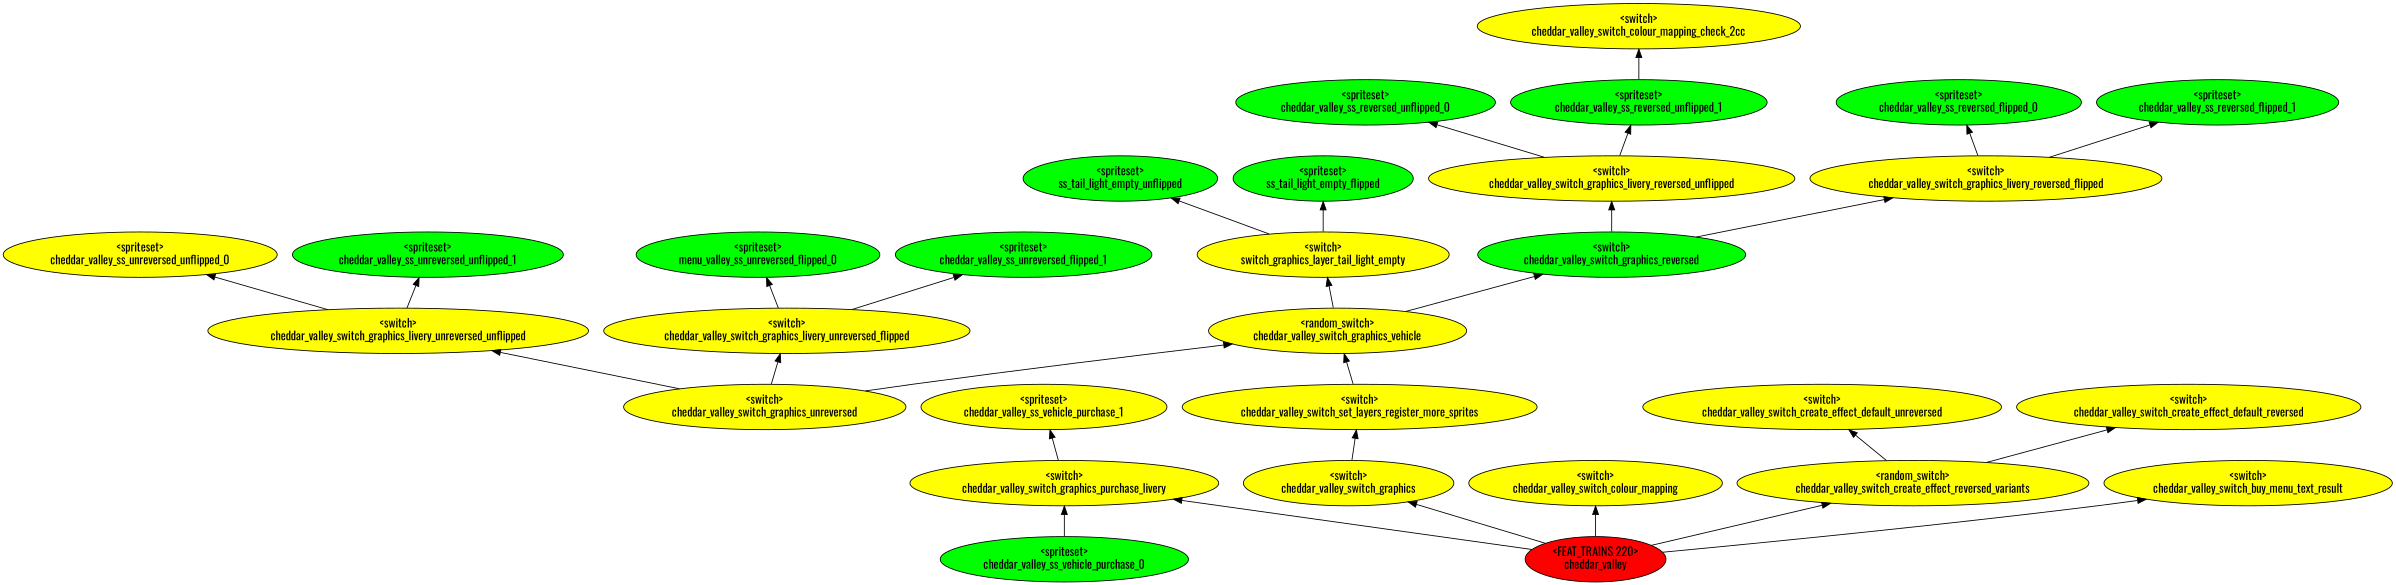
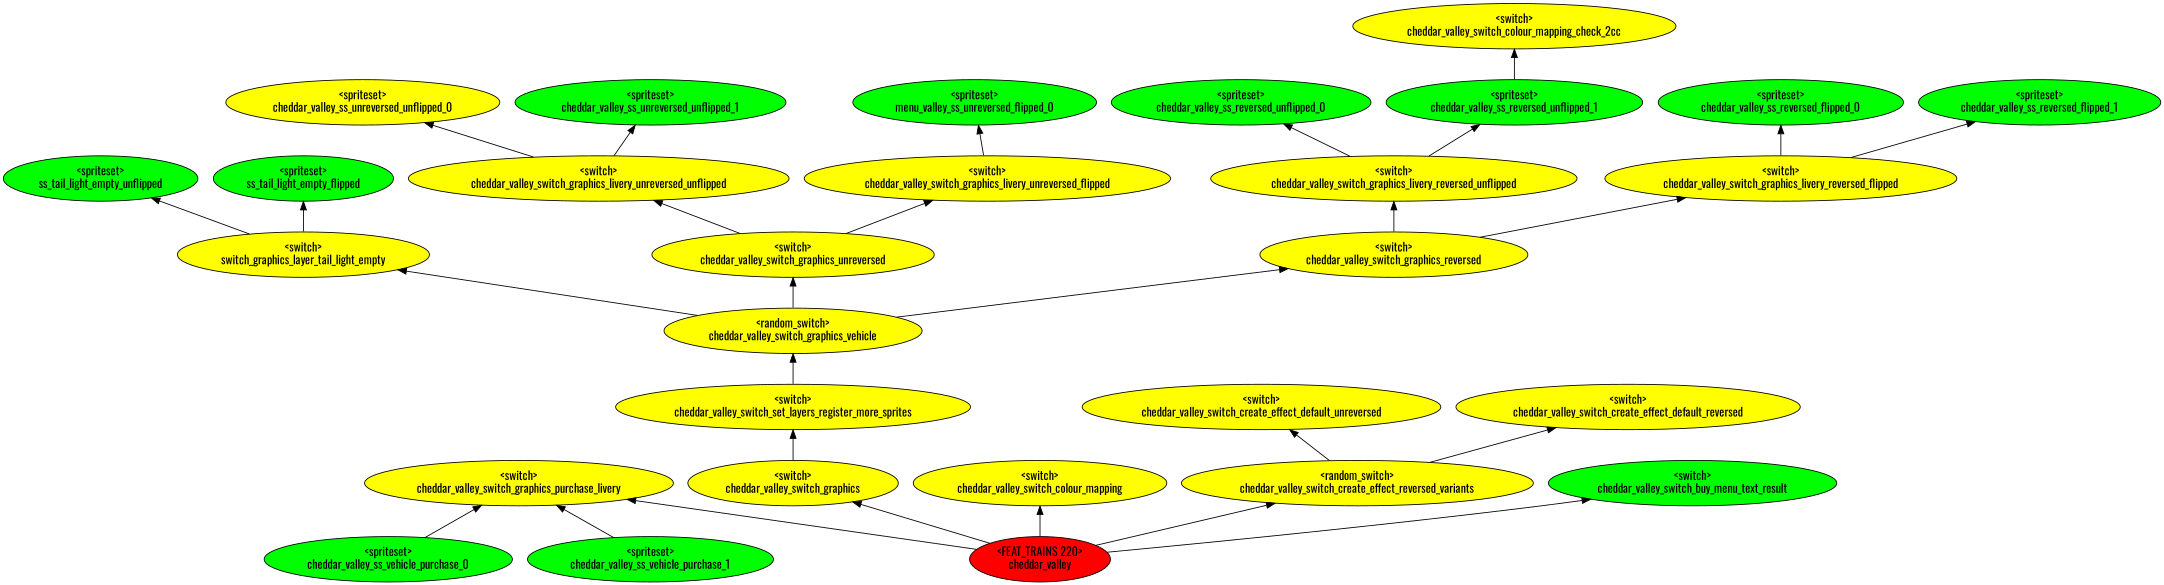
node "<spriteset> cheddar_valley_ss_unreversed_flipped_1": removed
node "<switch> cheddar_valley_switch_graphics_reversed": fillcolor green -> yellow
edge "<switch> cheddar_valley_switch_graphics_unreversed" -> "<random_switch> cheddar_valley_switch_graphics_vehicle": reversed
node "<spriteset> cheddar_valley_ss_vehicle_purchase_1": fillcolor yellow -> green
edge "<switch> cheddar_valley_switch_graphics_purchase_livery" -> "<spriteset> cheddar_valley_ss_vehicle_purchase_1": reversed
node "<switch> cheddar_valley_switch_buy_menu_text_result": fillcolor yellow -> green
